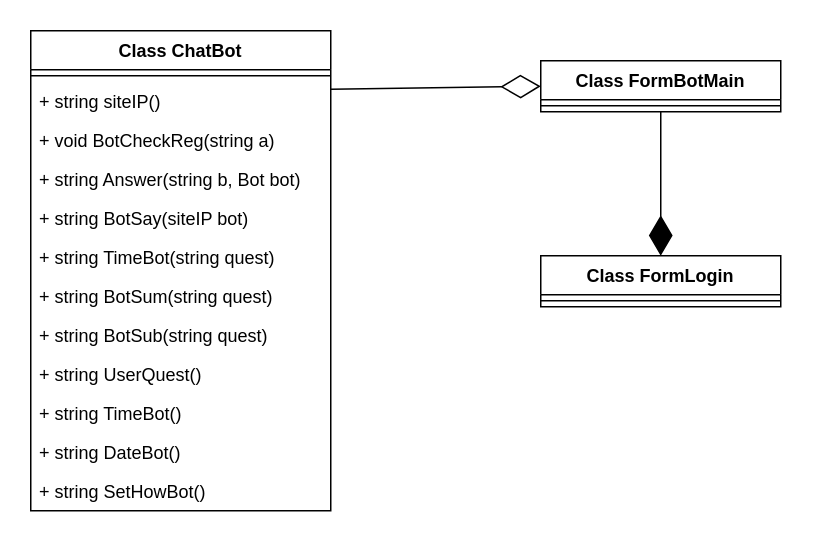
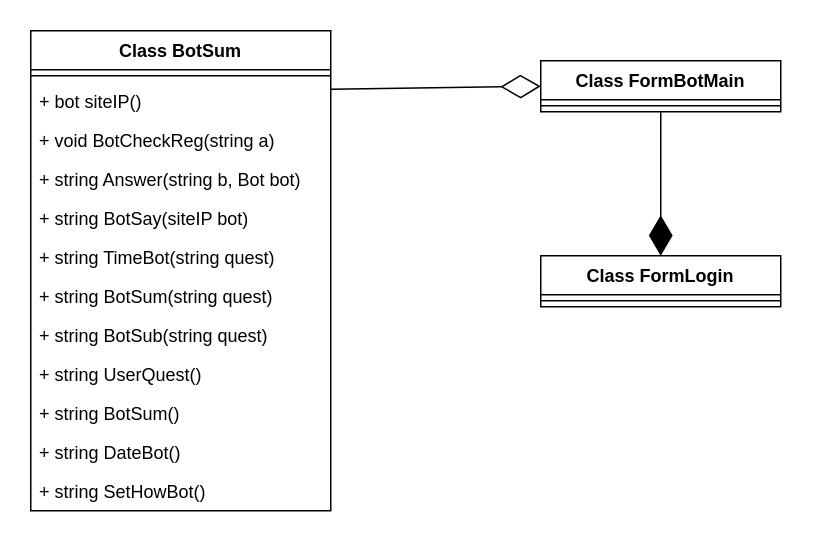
node "Class ChatBot": label "Class ChatBot" -> "Class BotSum"
node "+ string siteIP()": label "+ string siteIP()" -> "+ bot siteIP()"
node "+ string TimeBot()": label "+ string TimeBot()" -> "+ string BotSum()"
